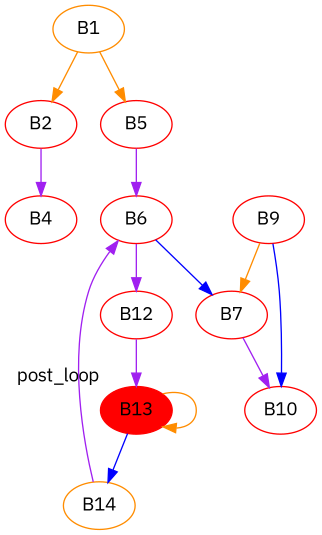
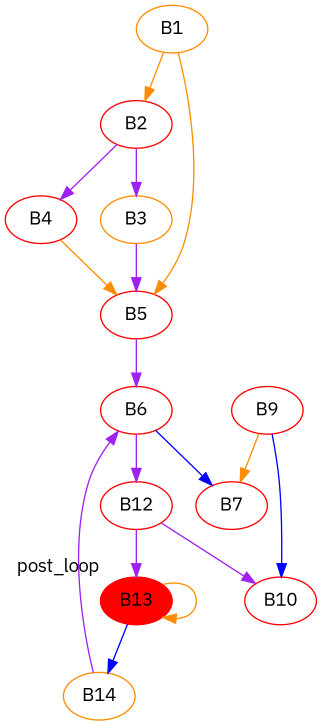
node "B3": added
edge "B4" -> "B5": added
edge "B7" -> "B10": now "B12" -> "B10"
